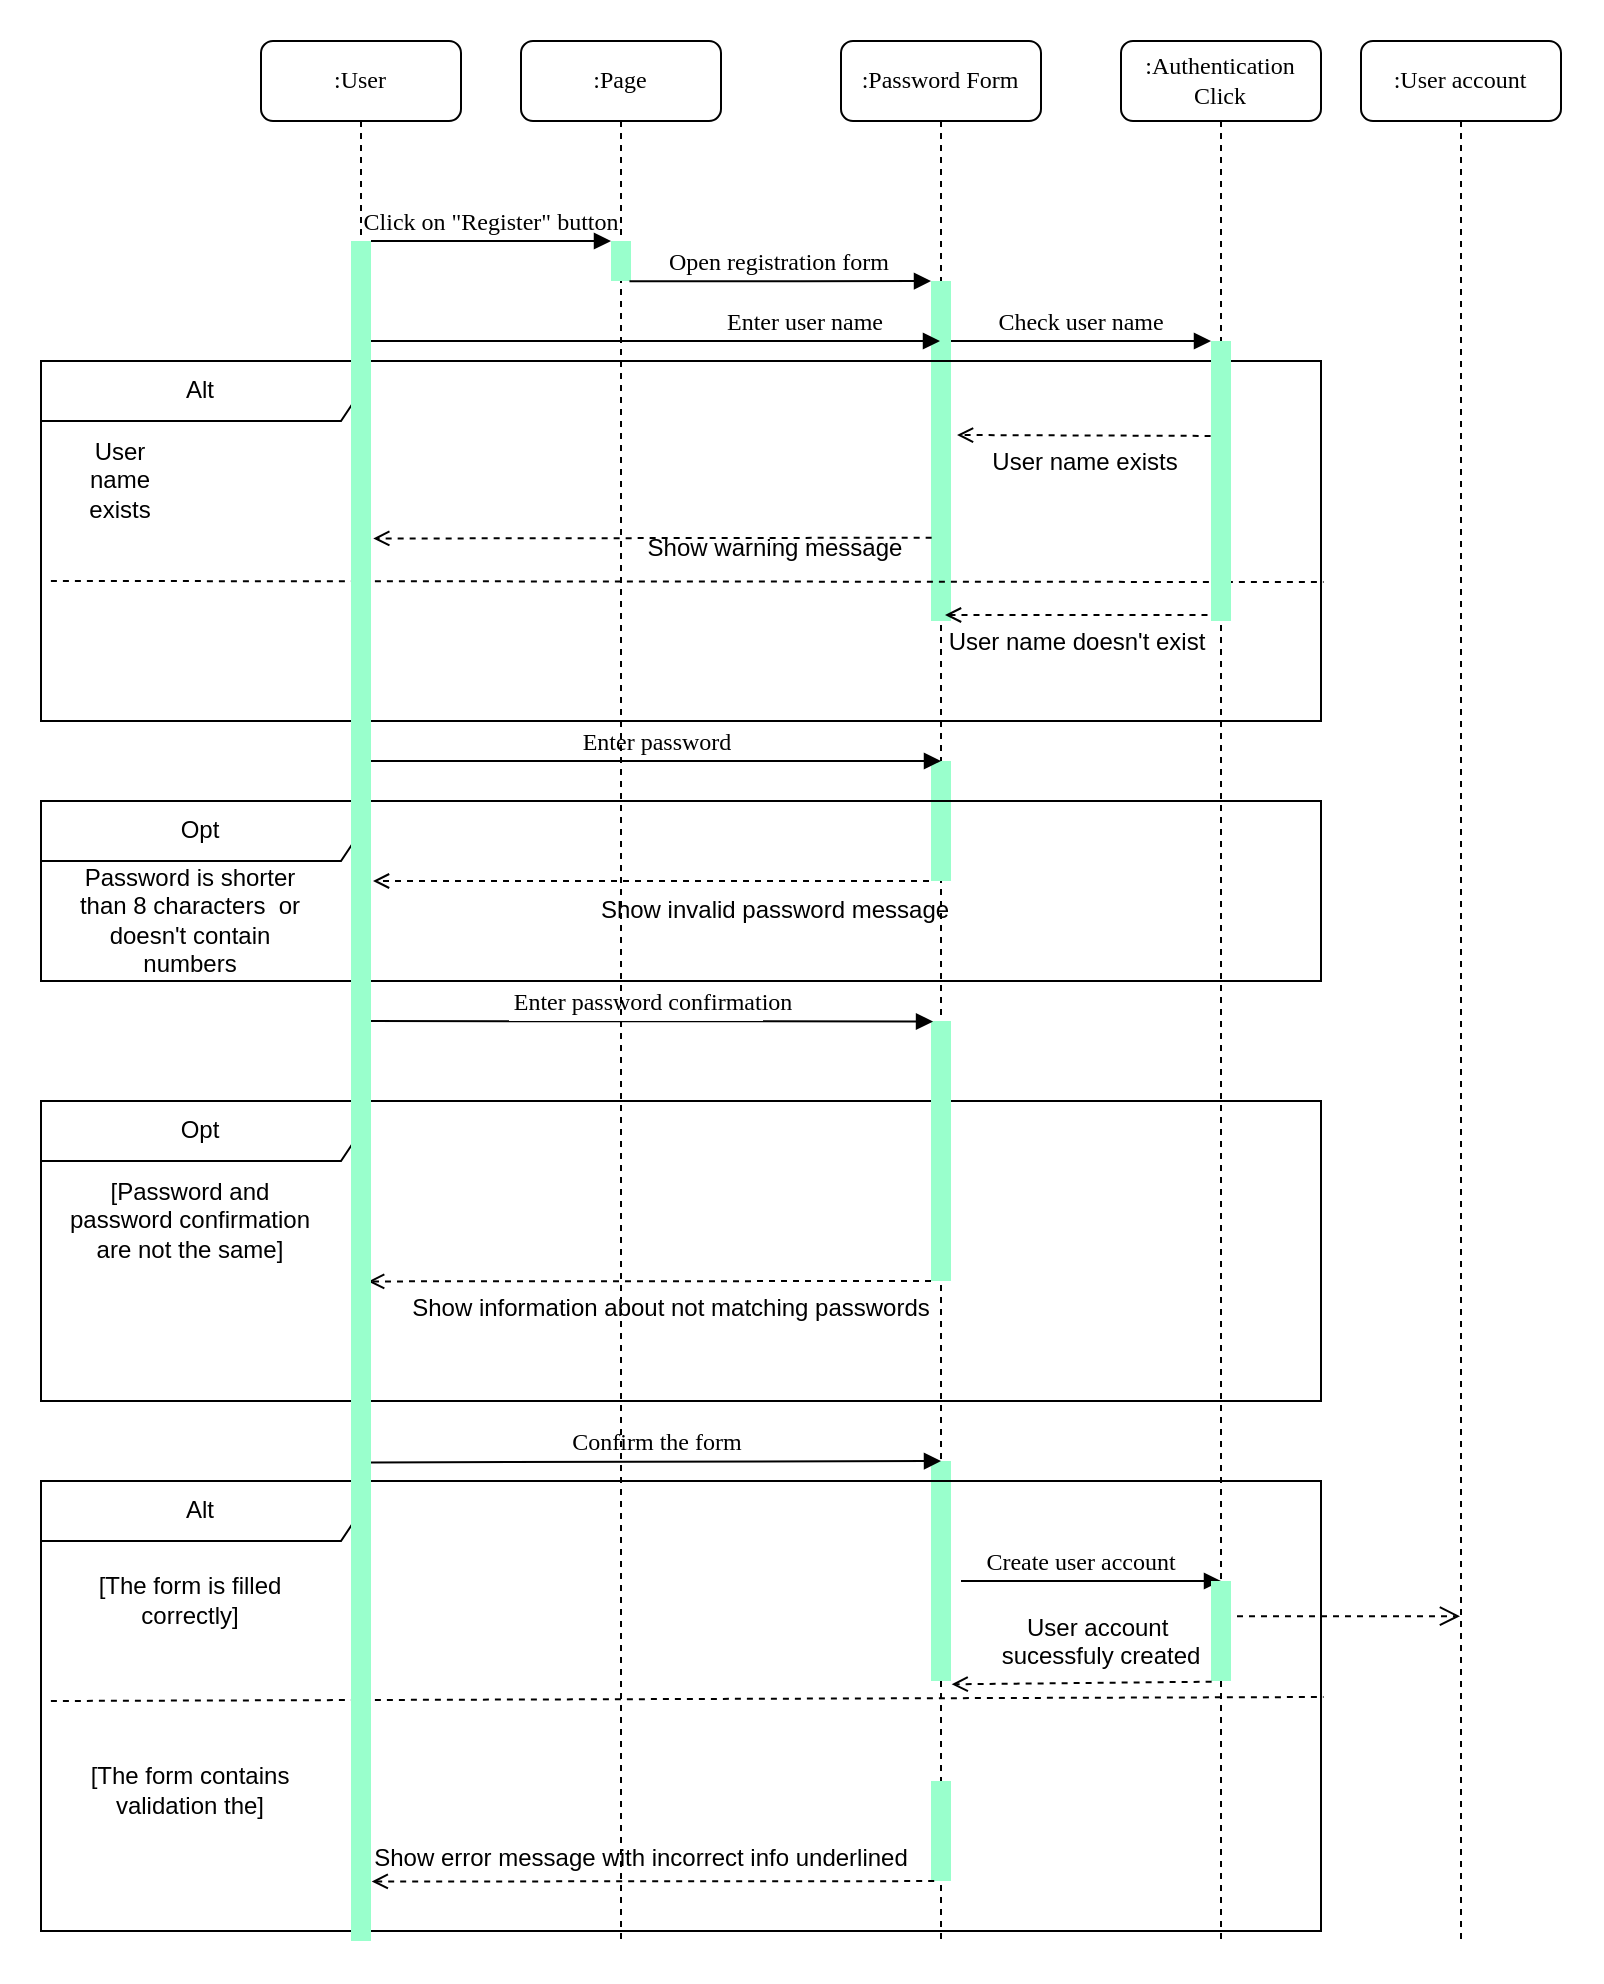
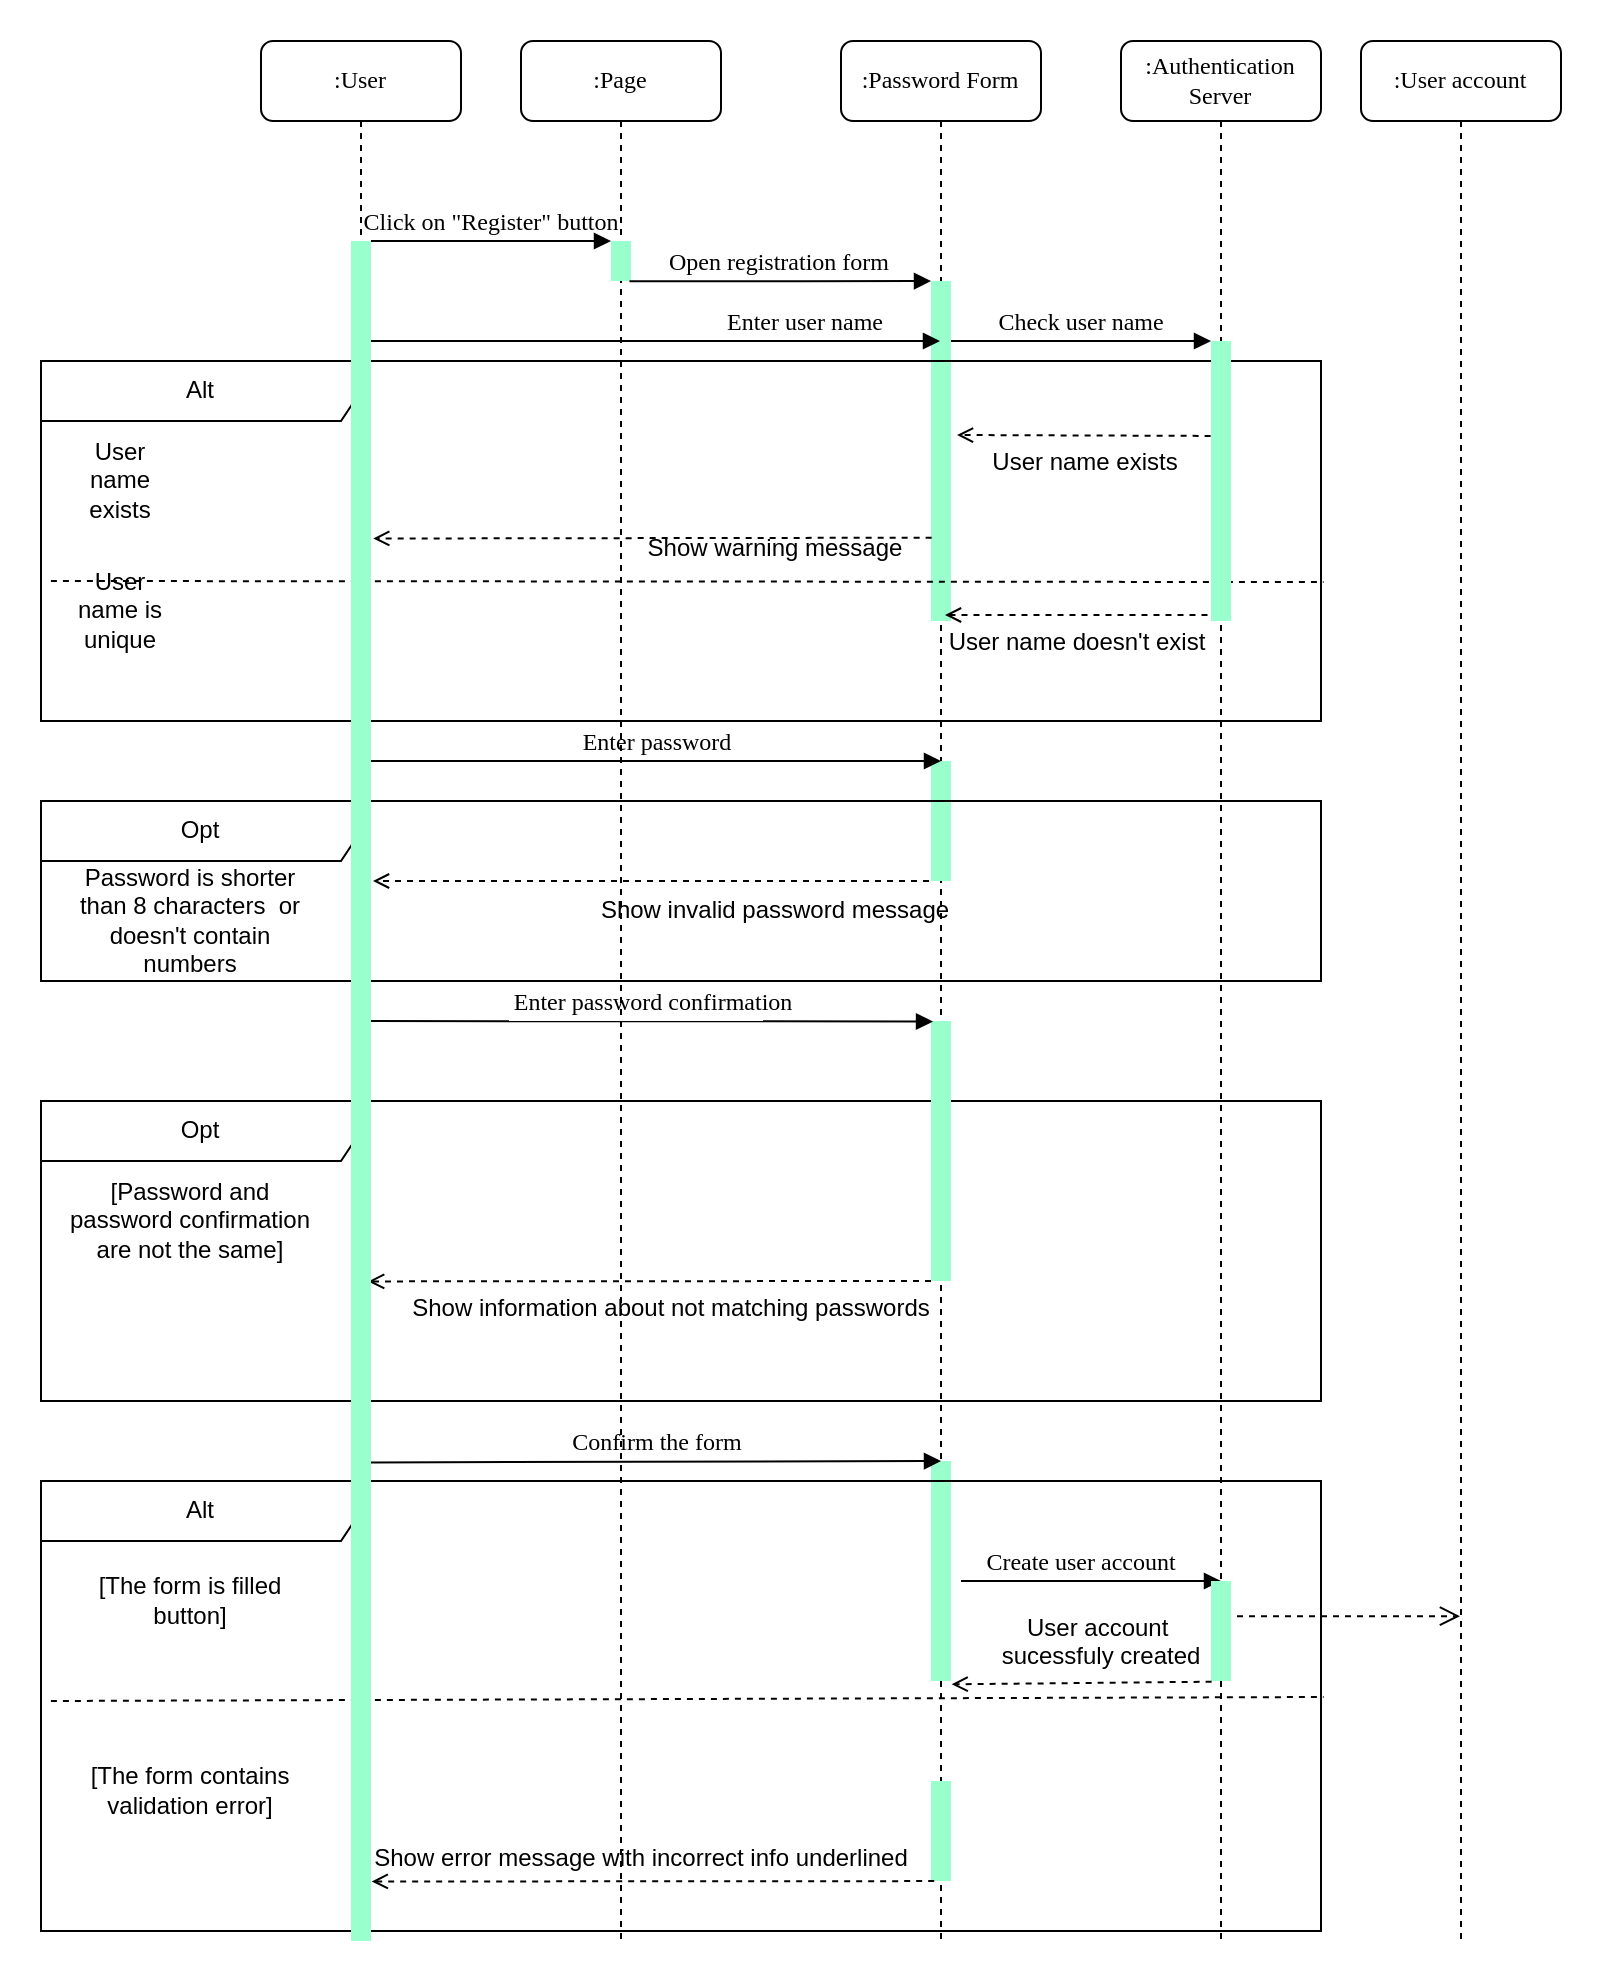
node ":Authentication Click": label ":Authentication Click" -> ":Authentication Server"
node "User name is unique": added
node "[The form is filled correctly]": label "[The form is filled correctly]" -> "[The form is filled button]"
node "[The form contains validation the]": label "[The form contains validation the]" -> "[The form contains validation error]"
